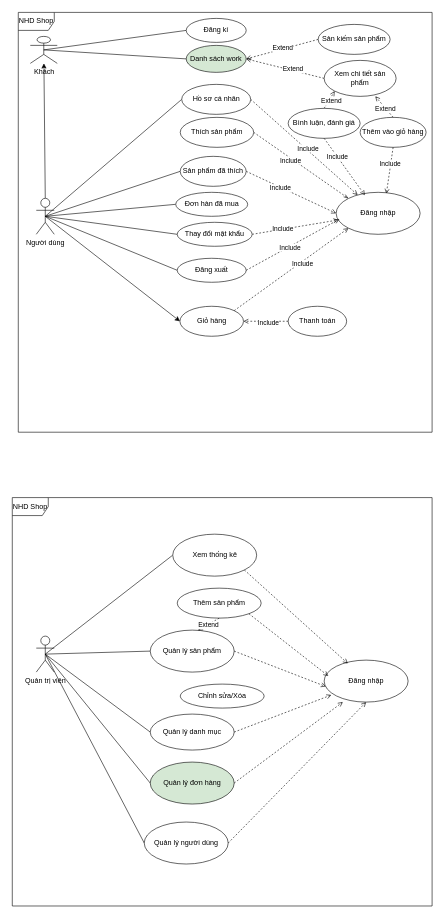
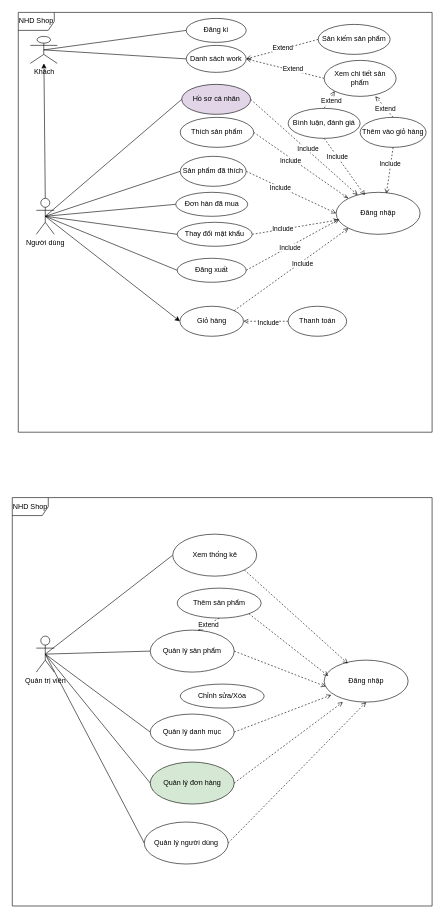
node "Danh sách work": fillcolor #d5e8d4 -> #ffffff
node "Hồ sơ cá nhân": fillcolor #ffffff -> #e1d5e7
